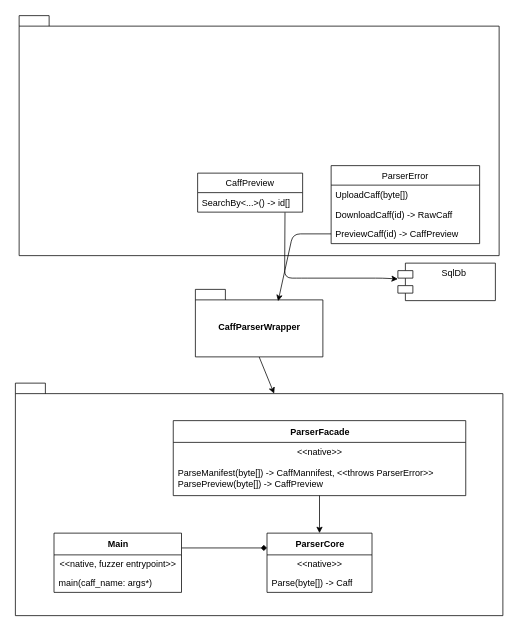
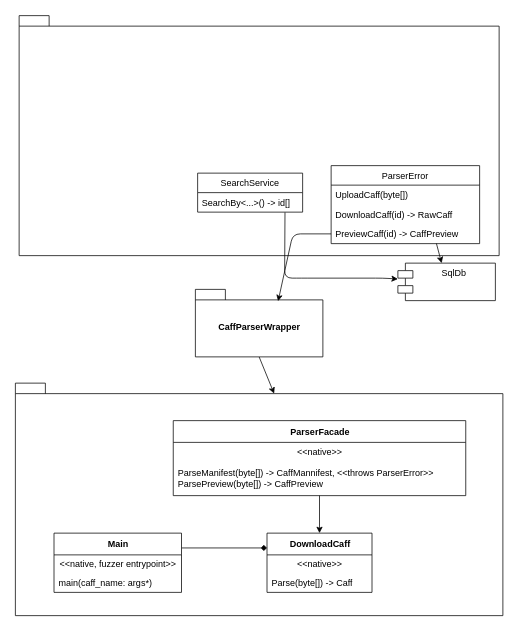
node "CaffPreview": label "CaffPreview" -> "SearchService"
edge "PreviewCaff(id) -> CaffPreview" -> "SqlDb": added
node "ParserCore": label "ParserCore" -> "DownloadCaff"
